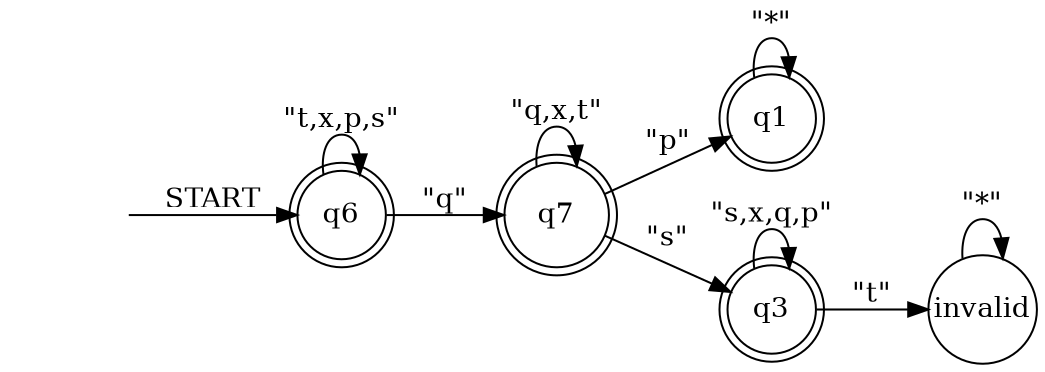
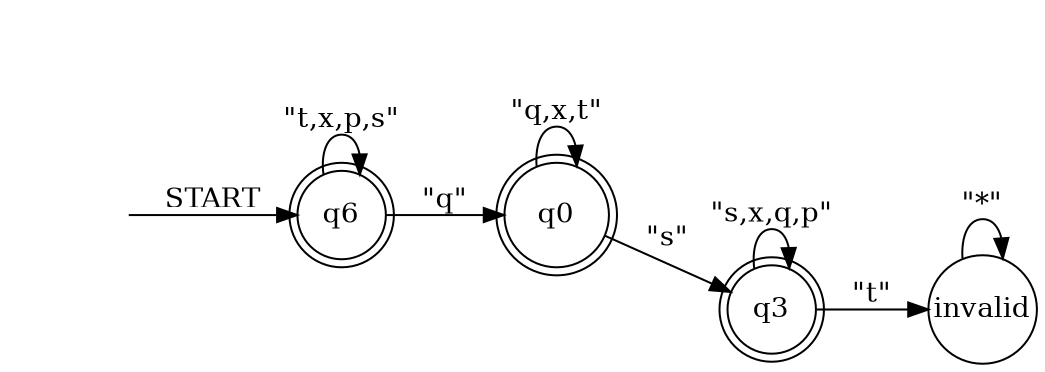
node "q1": removed
node "q7": label "q7" -> "q0"
